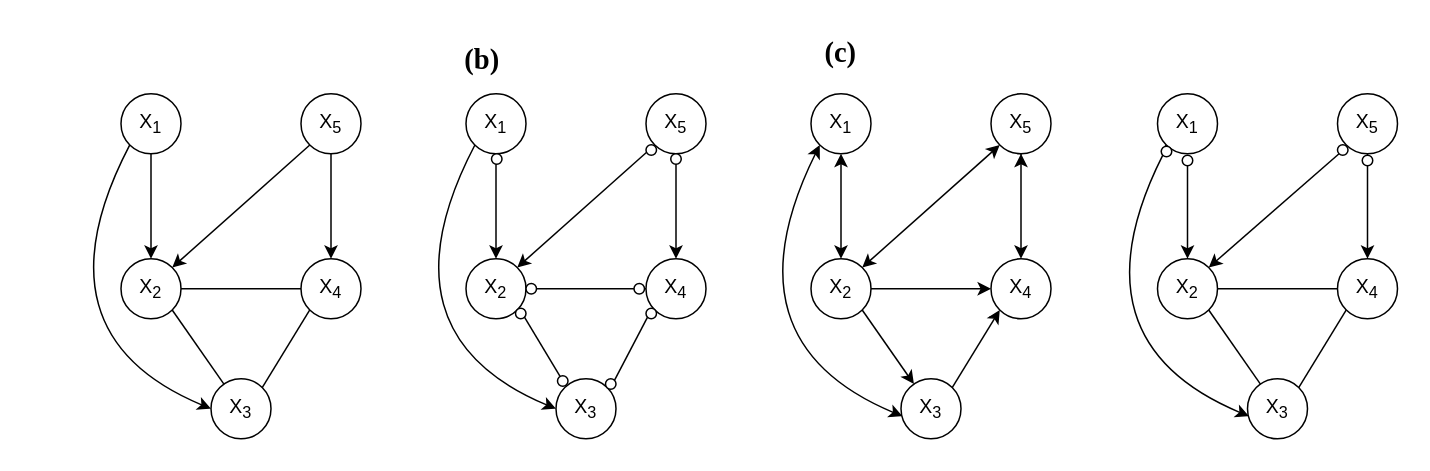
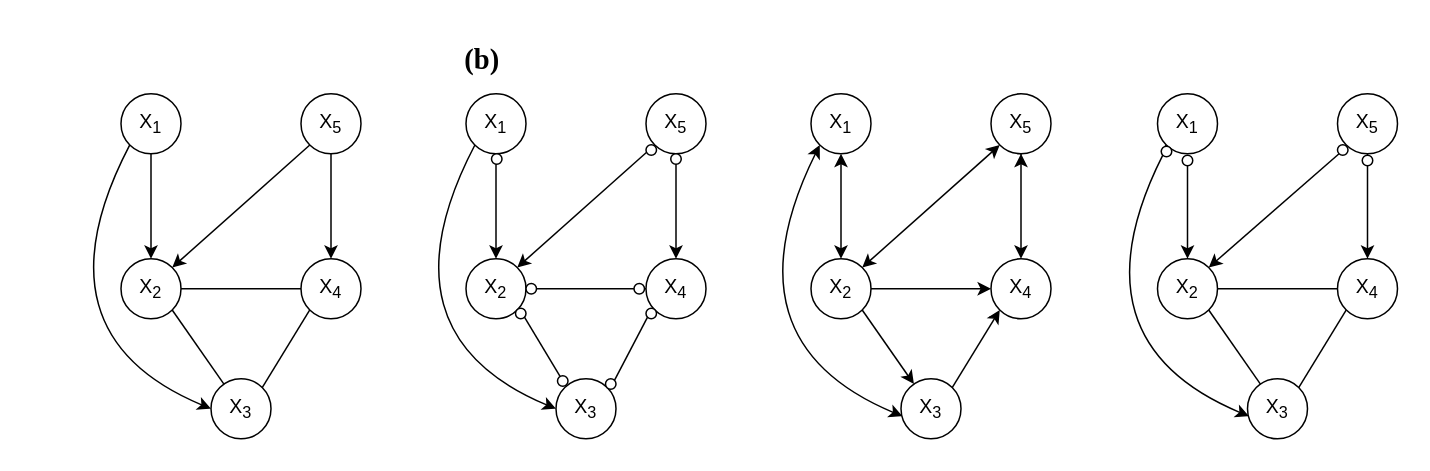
node "(c)": removed
